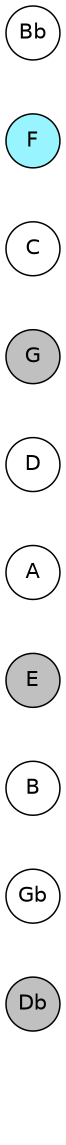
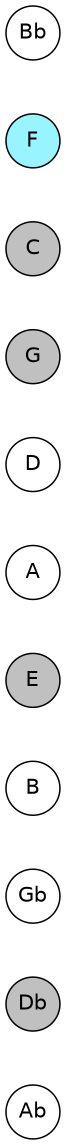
node "C": fillcolor white -> gray
node "Ab": added
